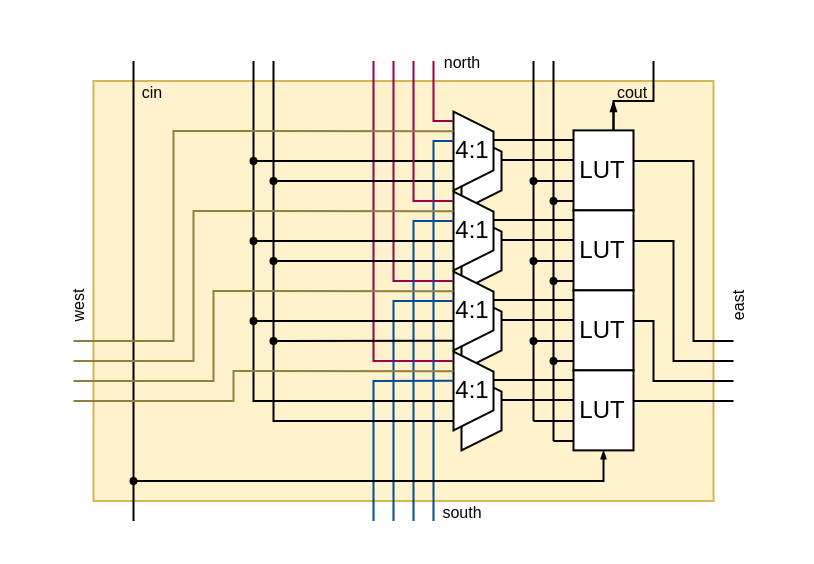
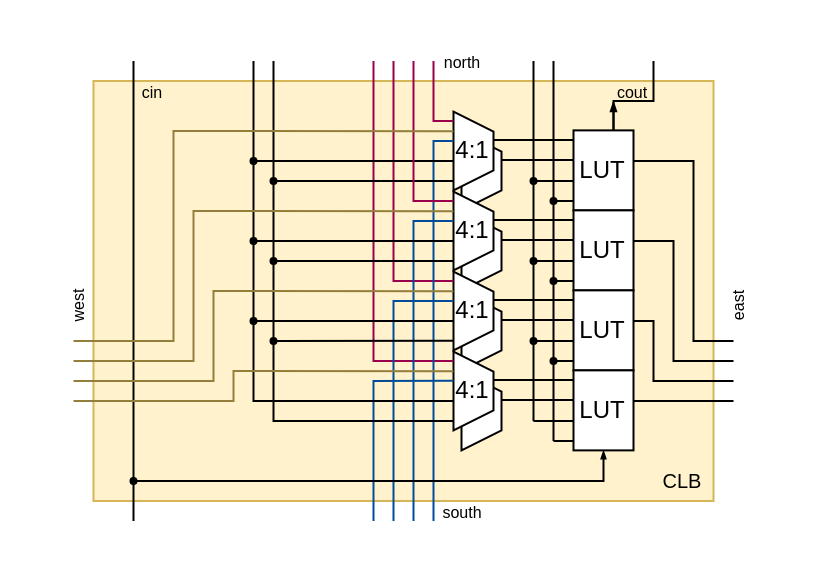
node "CLB": added
